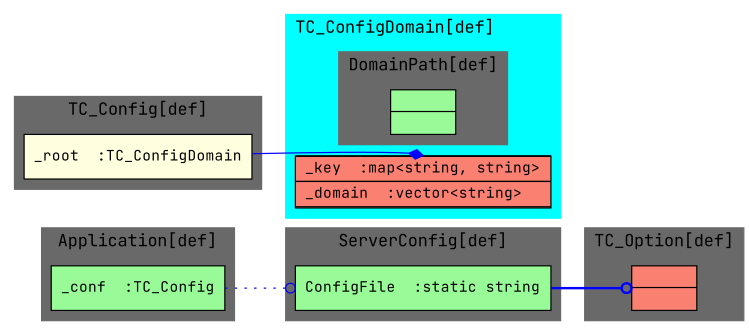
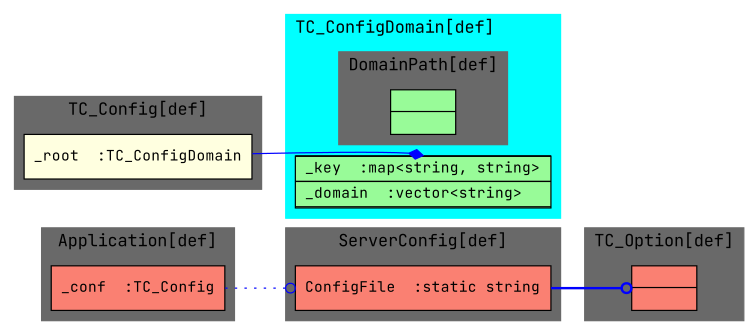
node "_key  :map<string, string>": fillcolor salmon -> palegreen
node "_conf  :TC_Config": fillcolor palegreen -> salmon
node "ConfigFile  :static string": fillcolor palegreen -> salmon
